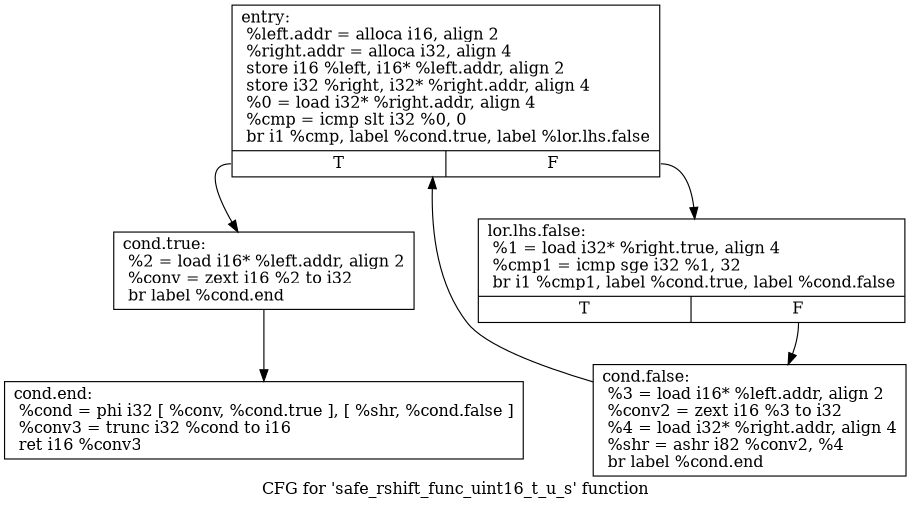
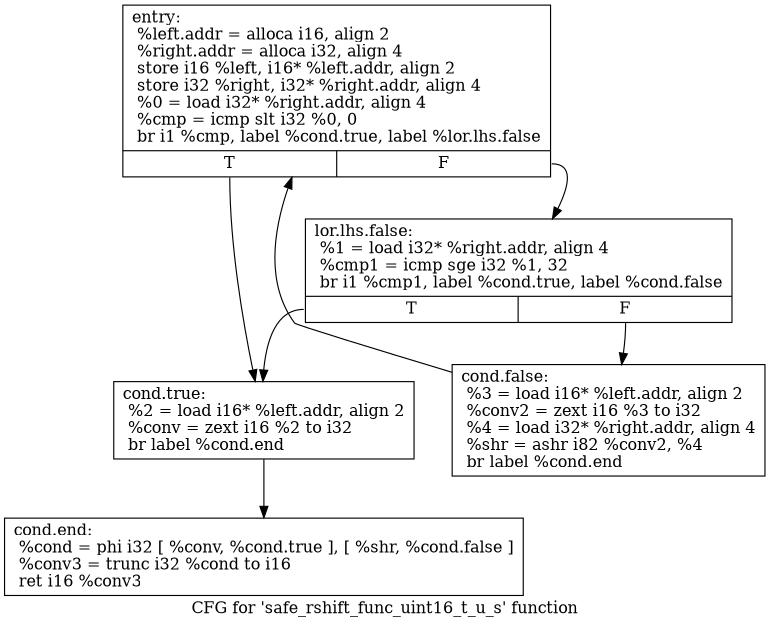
node "lor.lhs.false:": text "%1 = load i32* %right.true, align 4" -> "%1 = load i32* %right.addr, align 4"
edge "lor.lhs.false:" -> "cond.true:": added
